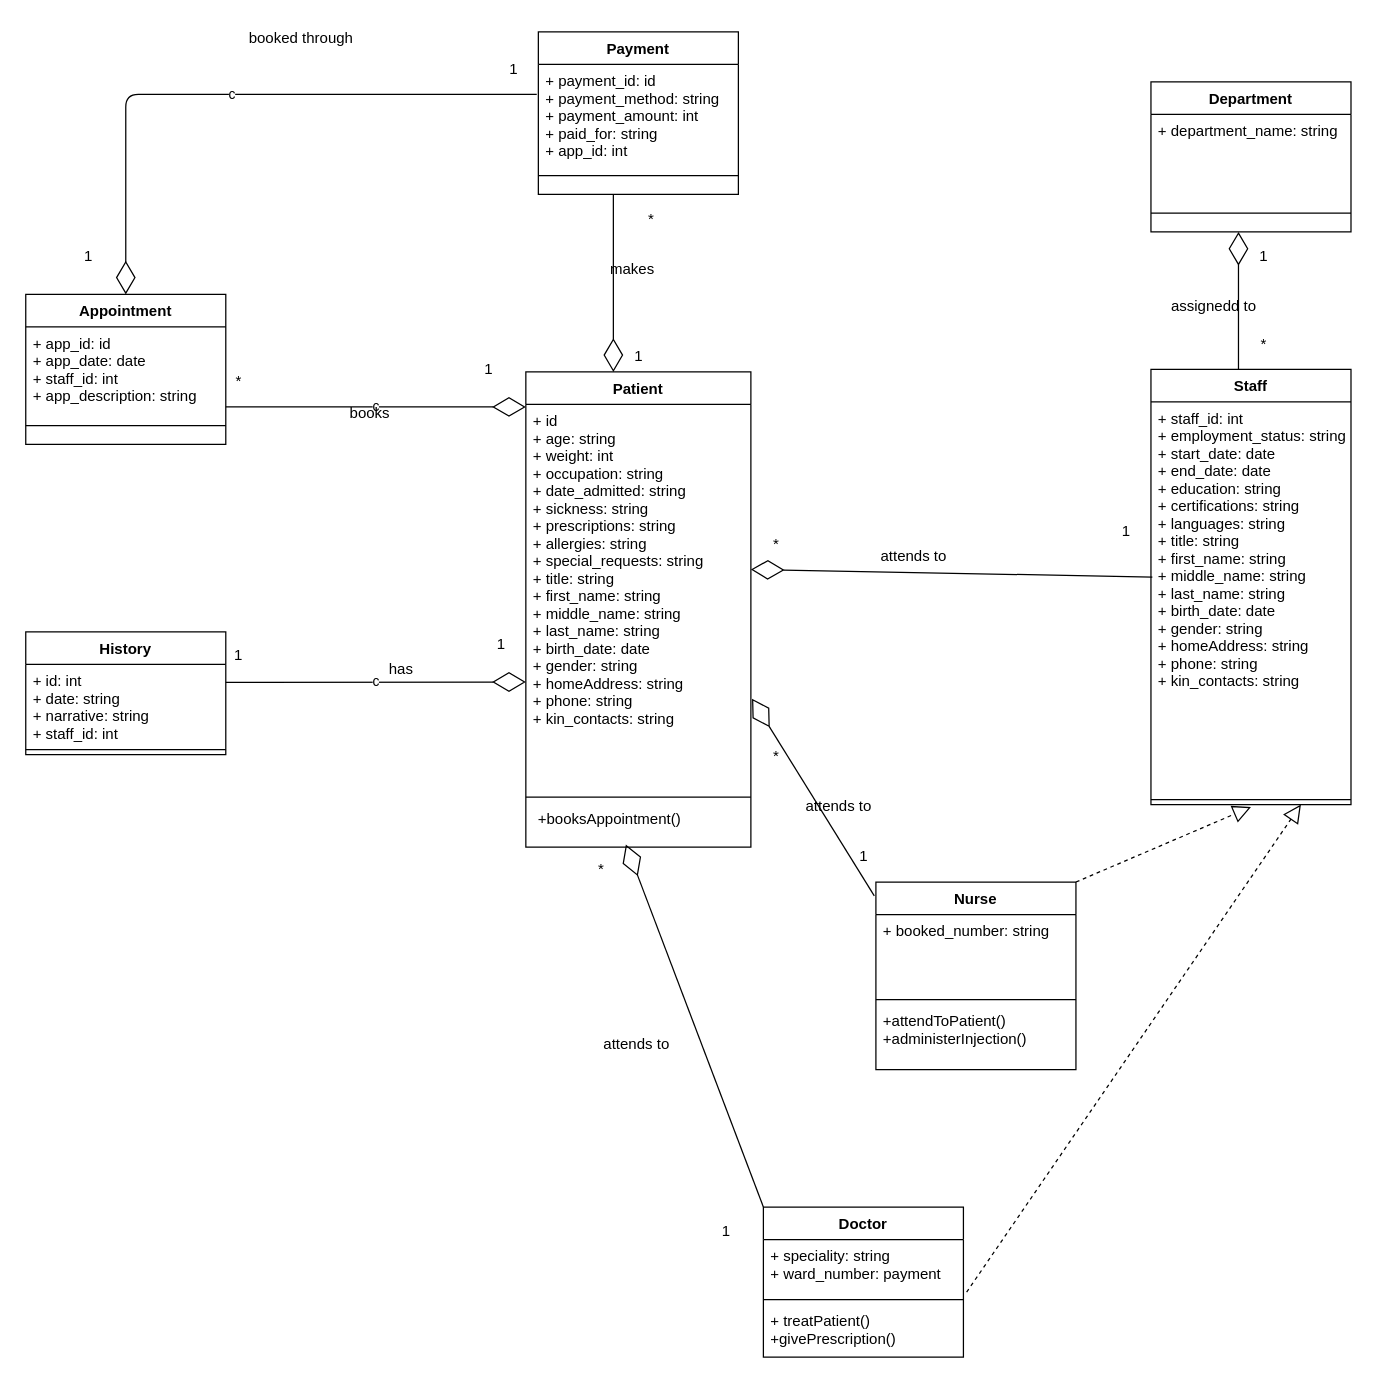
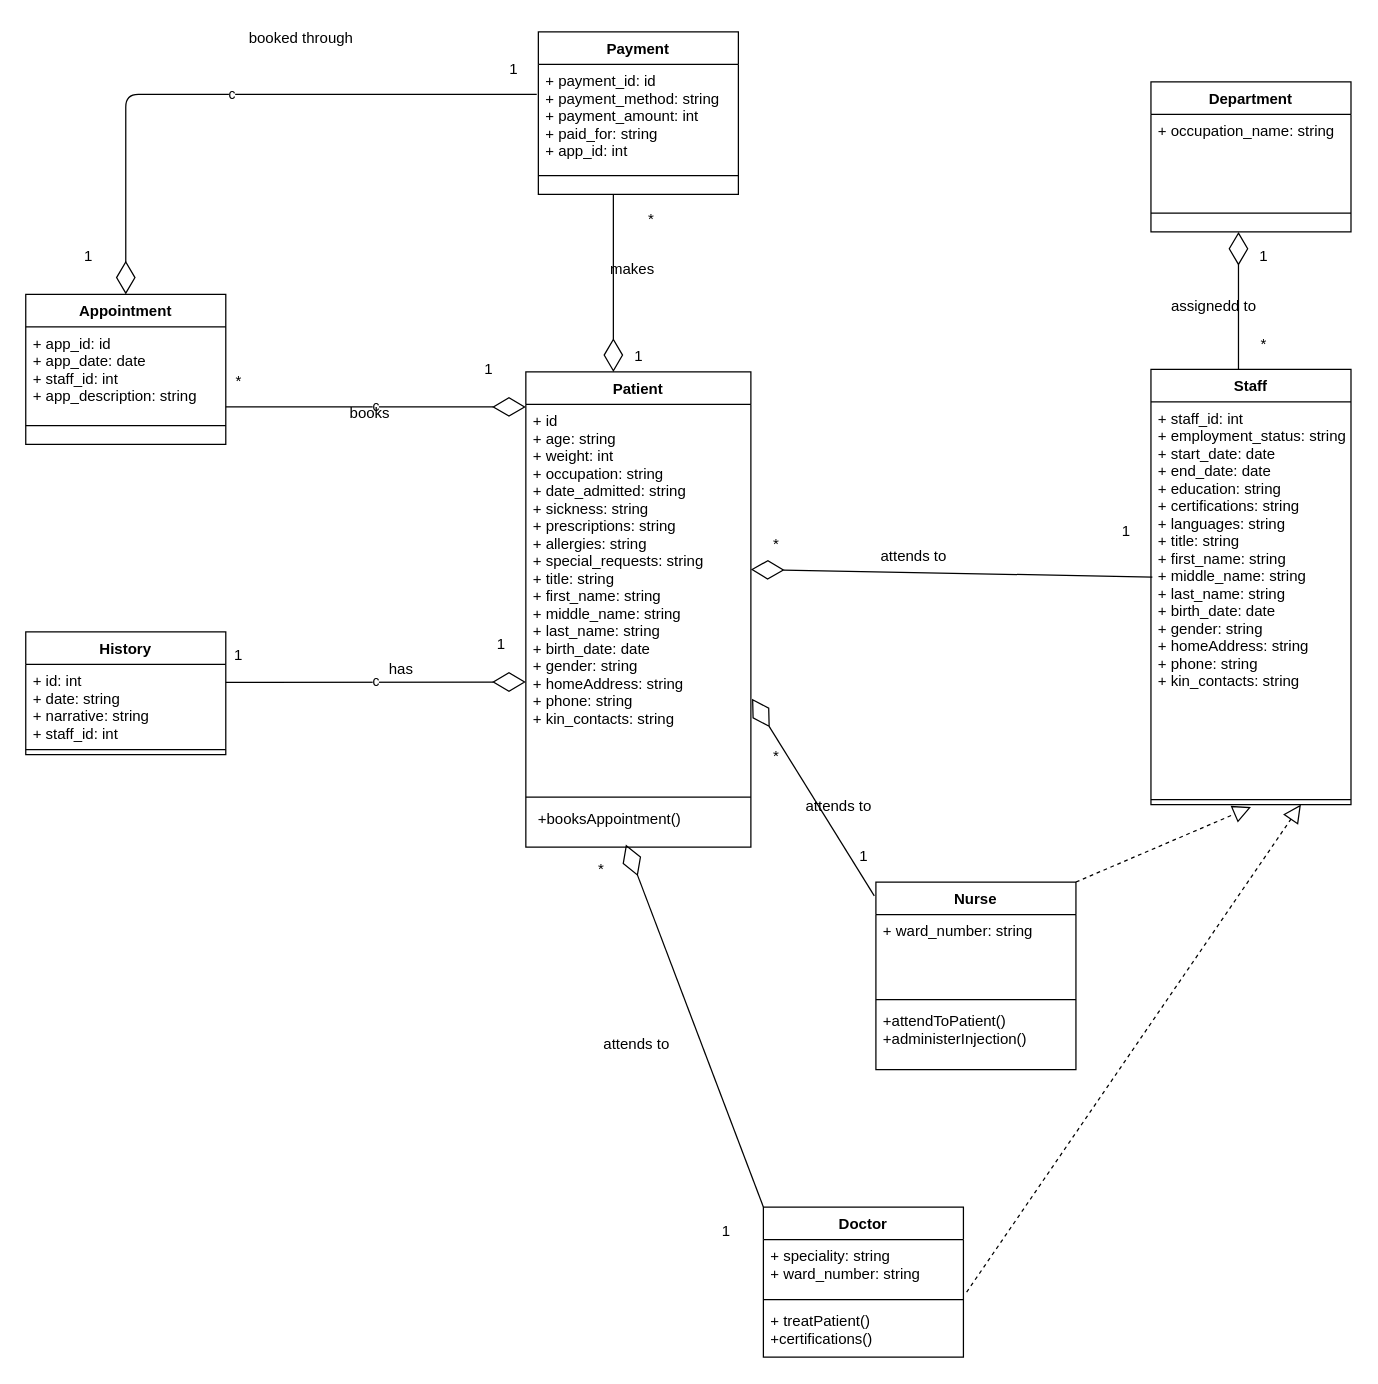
node "+ department_name: string": label "+ department_name: string" -> "+ occupation_name: string"
node "+ booked_number: string": label "+ booked_number: string" -> "+ ward_number: string"
node "+ speciality: string + ward_number: payment": label "+ speciality: string + ward_number: payment" -> "+ speciality: string + ward_number: string"
node "+ treatPatient() +givePrescription()": label "+ treatPatient() +givePrescription()" -> "+ treatPatient() +certifications()"
